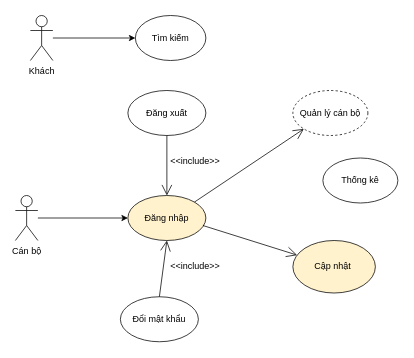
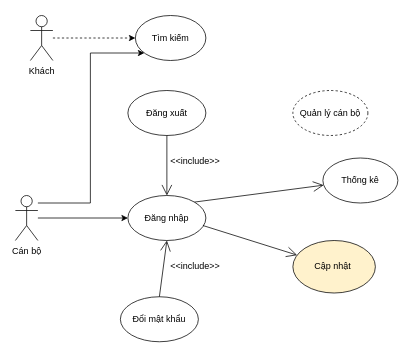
edge "Khách" -> "Tìm kiếm": style solid -> dashed
edge "Cán bộ" -> "Tìm kiếm": added
edge "Đăng nhập" -> "Quản lý cán bộ": now "Đăng nhập" -> "Thống kê"
node "Đăng nhập": fillcolor #fff2cc -> #ffffff
